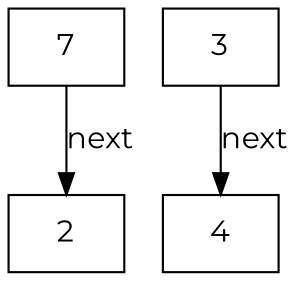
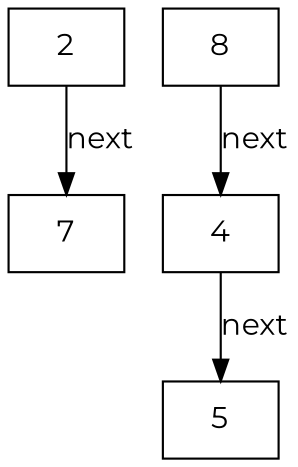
node "3": label "3" -> "8"
edge "7" -> "2": reversed
node "5": added
